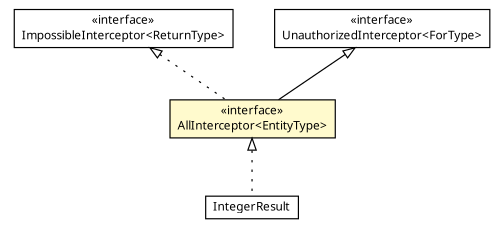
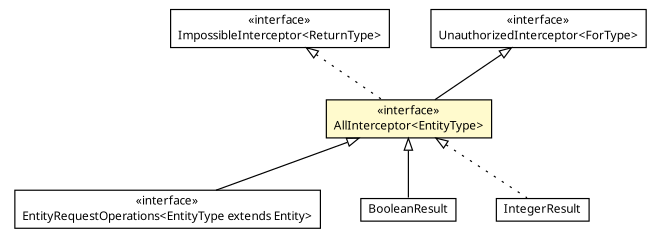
node "EntityRequestOperations<EntityType extends Entity>": added
node "BooleanResult": added
